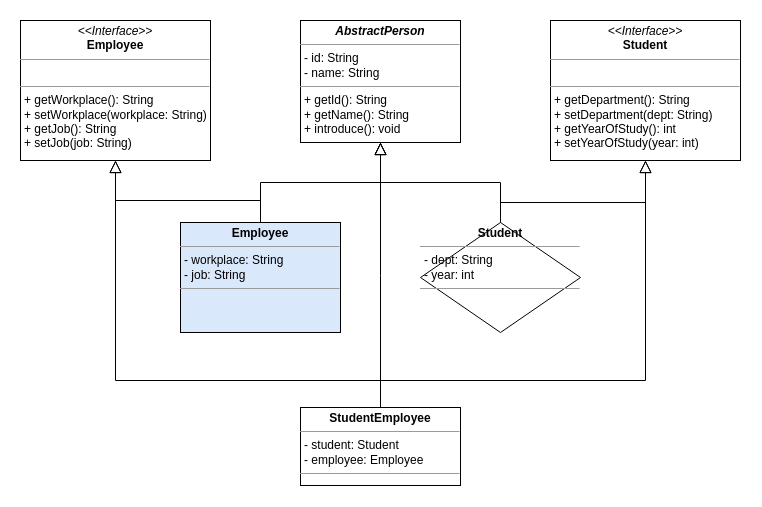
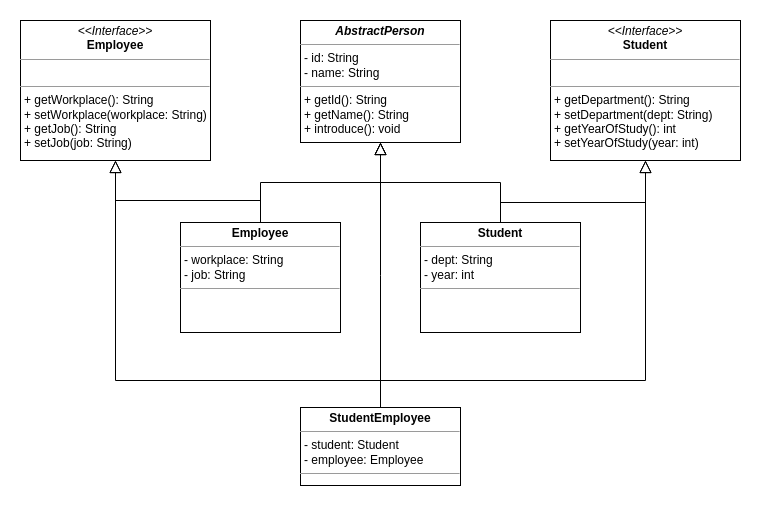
node "Employee - workplace: String - job: String": fillcolor #dae8fc -> #ffffff
node "Student - dept: String - year: int": shape diamond -> rectangle
